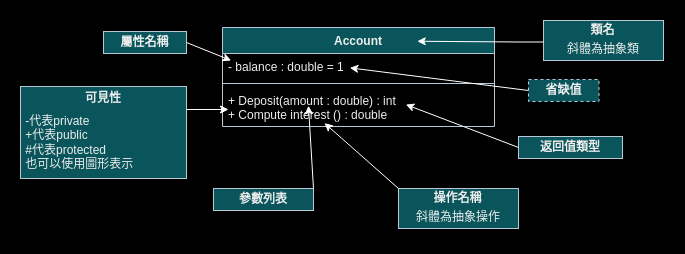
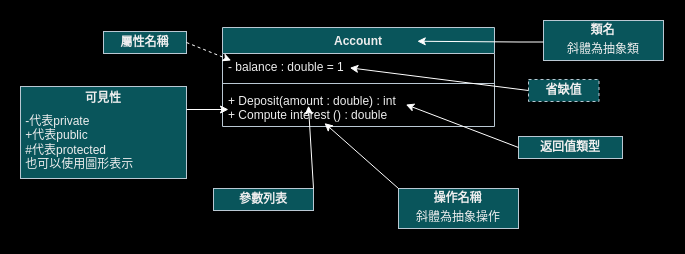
edge "屬性名稱" -> "- balance : double = 1": style solid -> dashed
